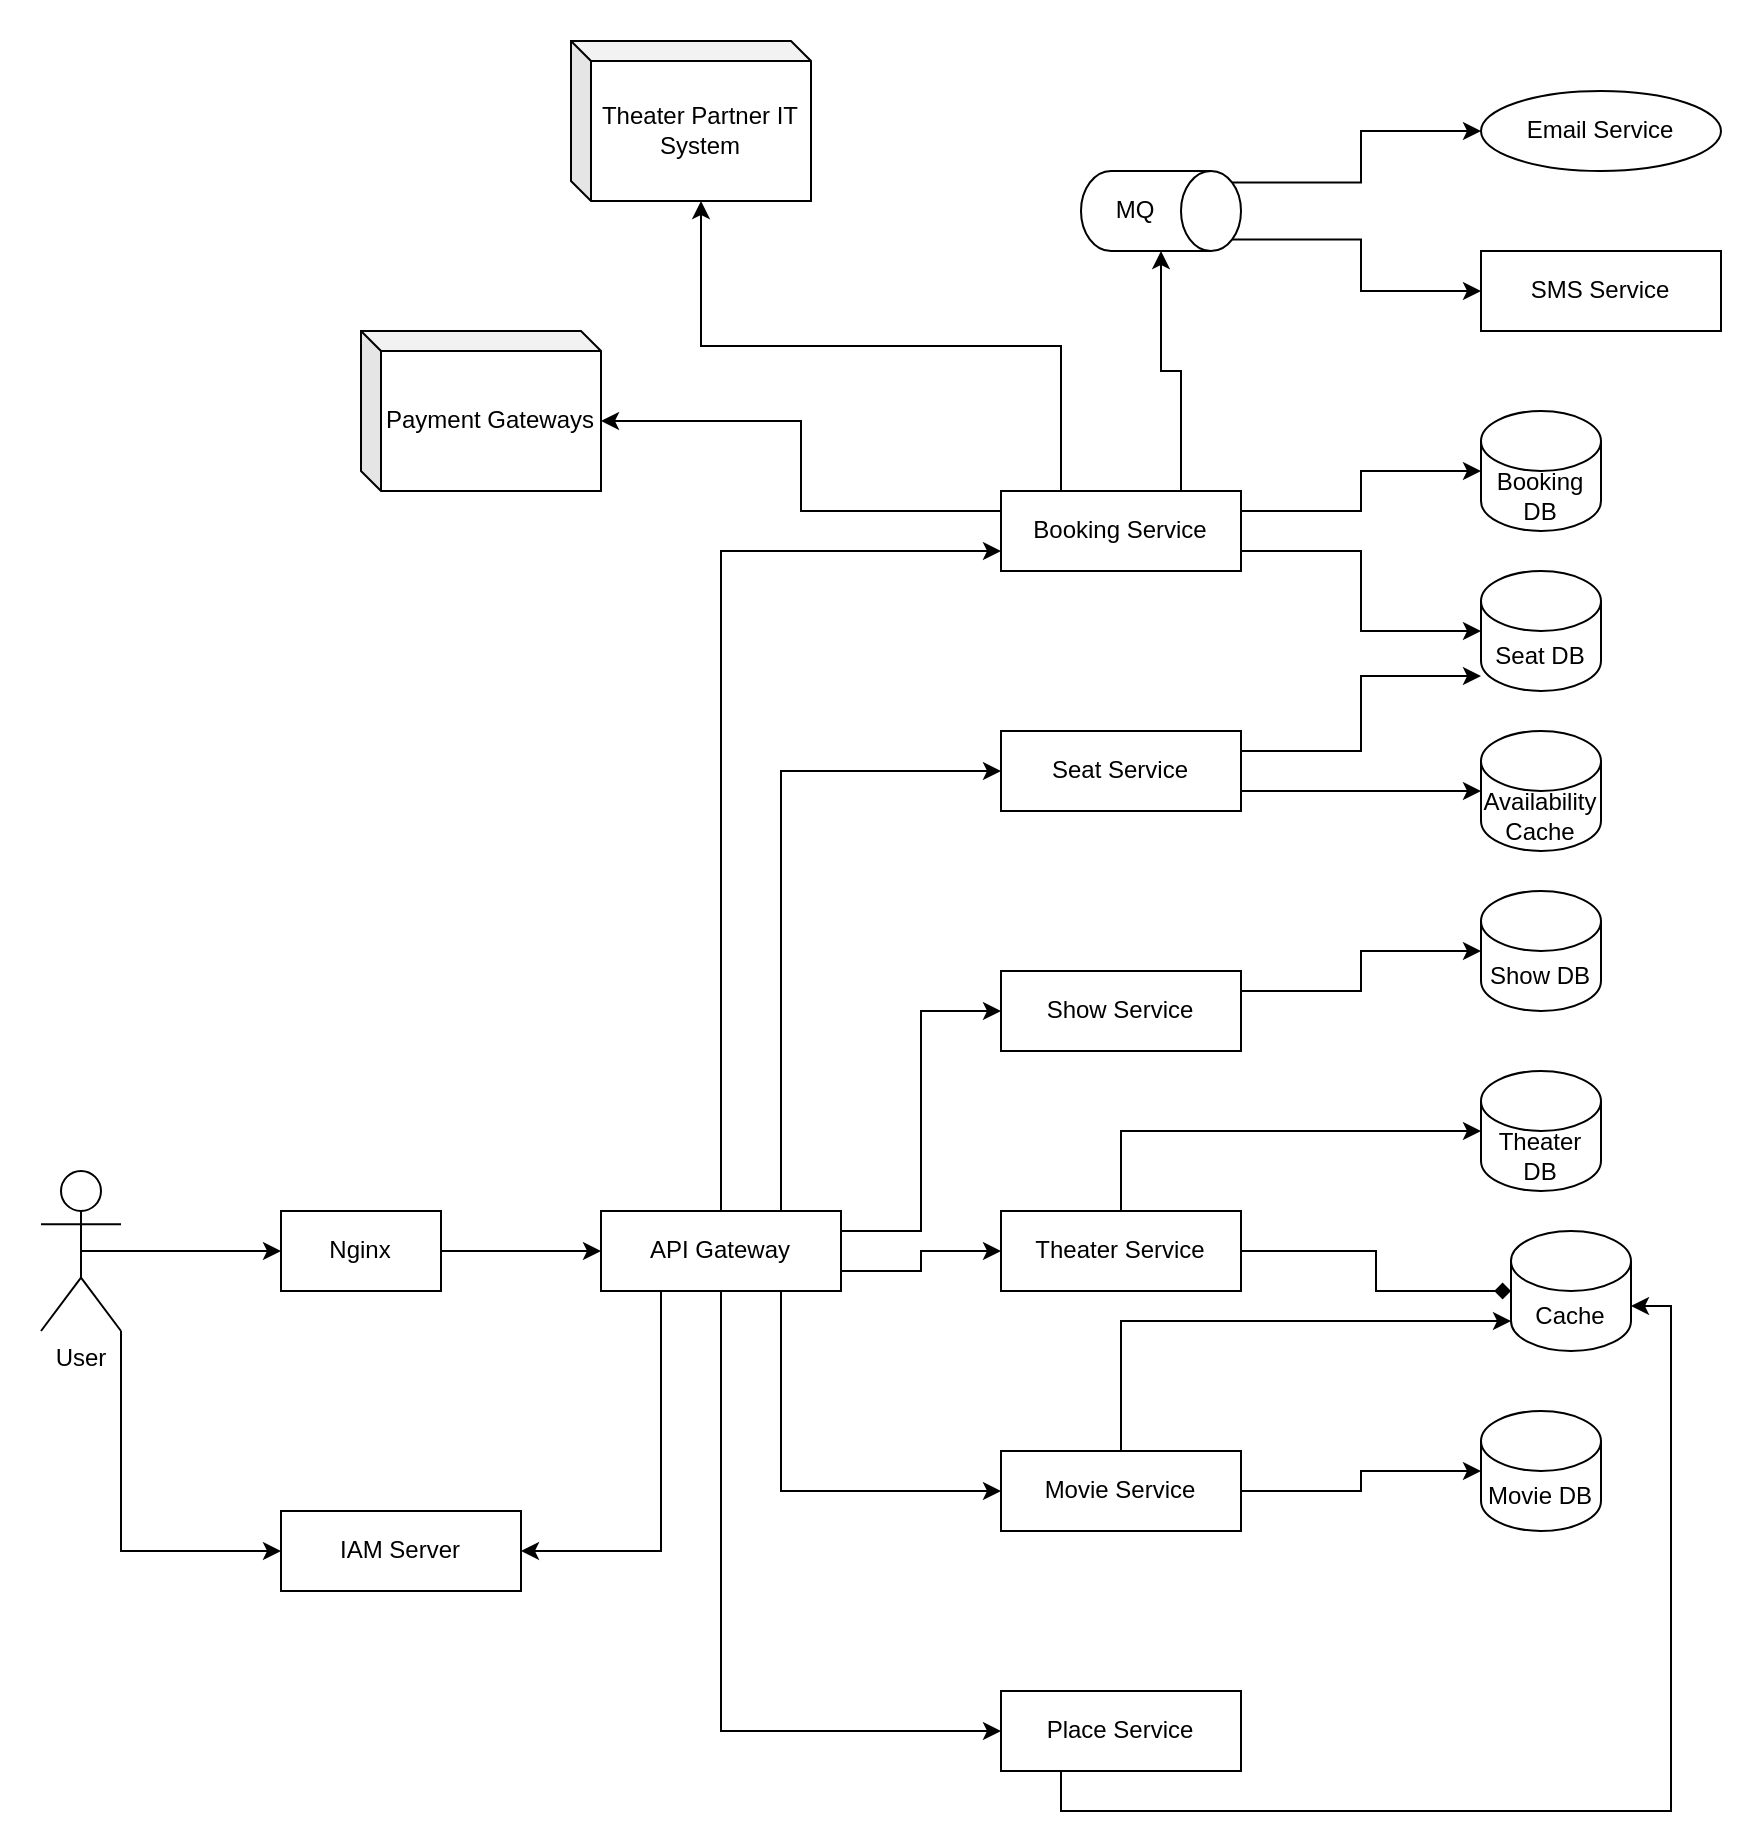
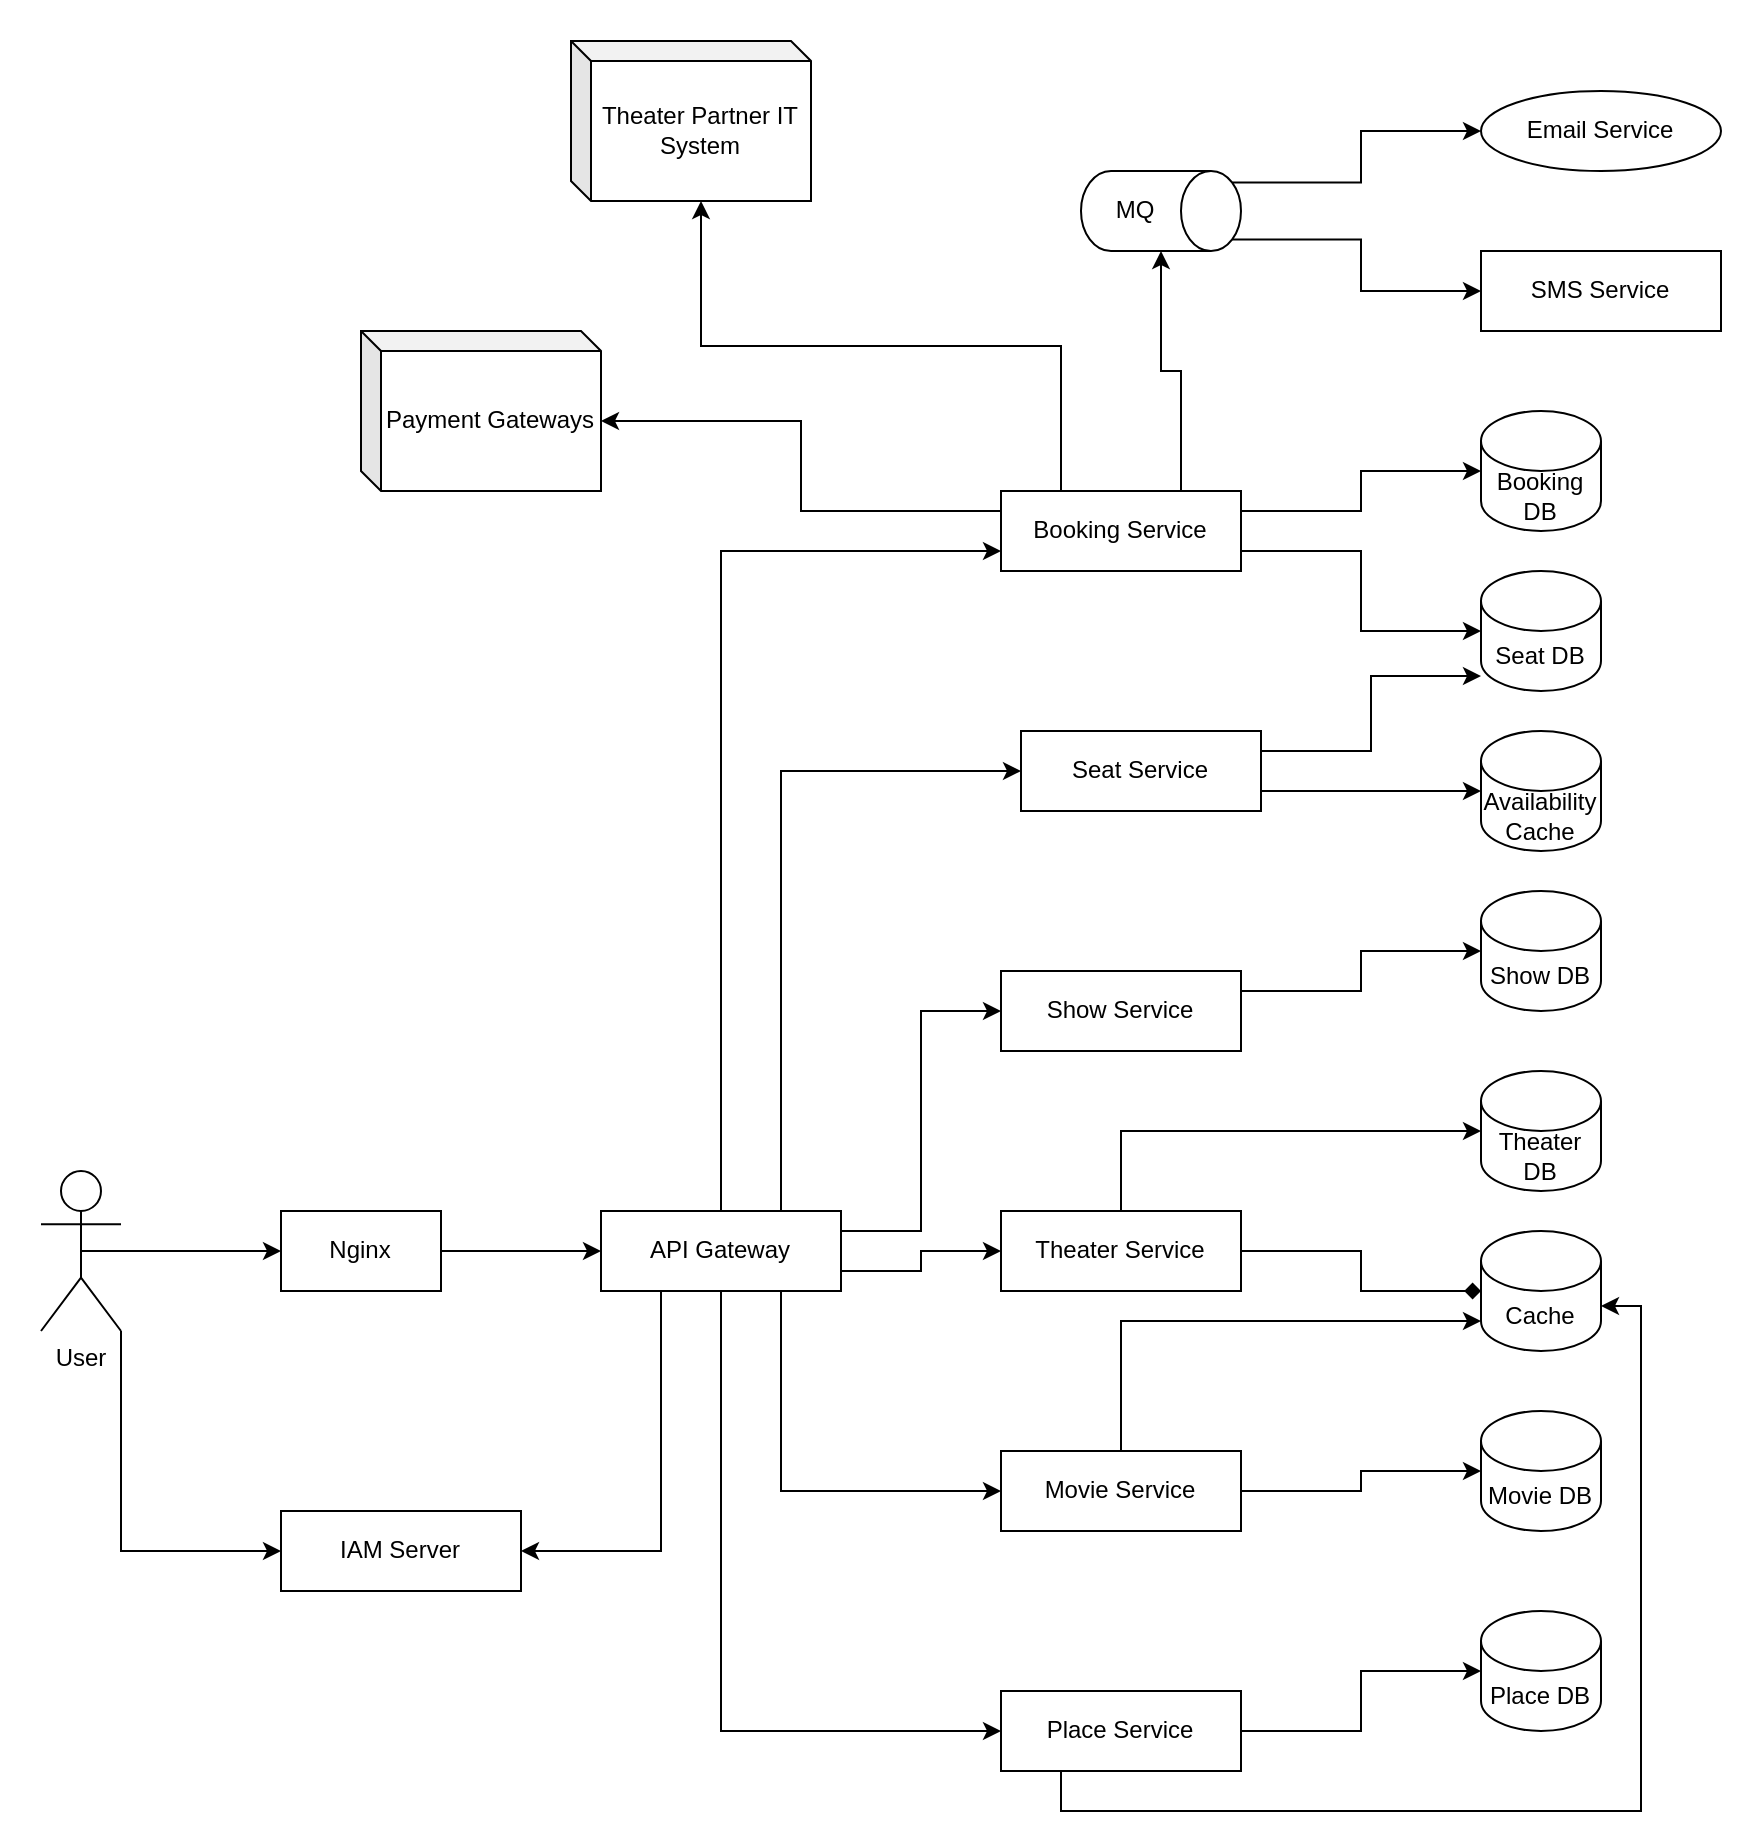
node "Seat Service": moved (1121, 771) -> (1141, 771)
node "Cache": moved (1571, 1291) -> (1541, 1291)
node "Place DB": added
edge "Place Service" -> "Place DB": added
